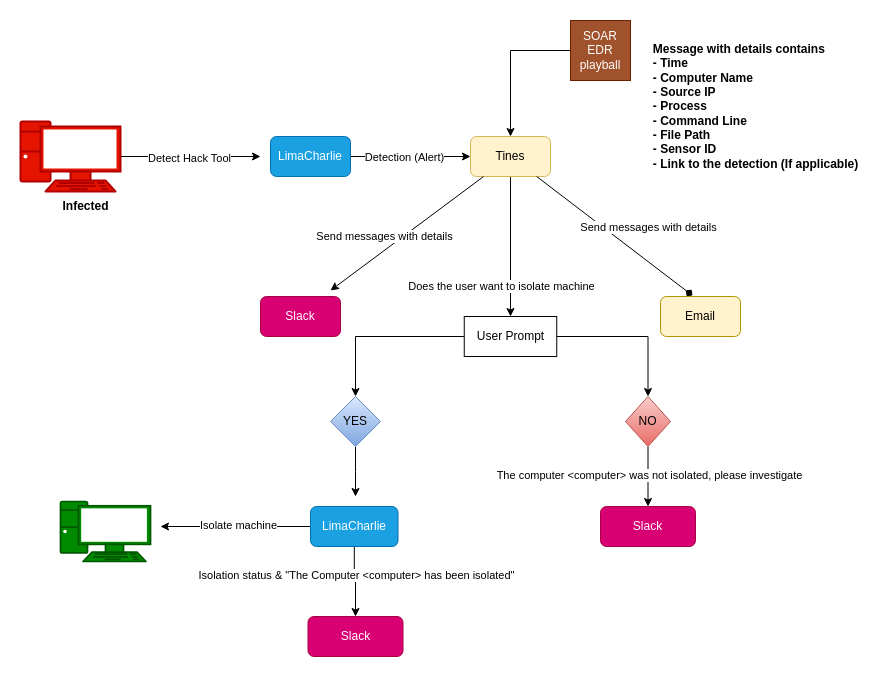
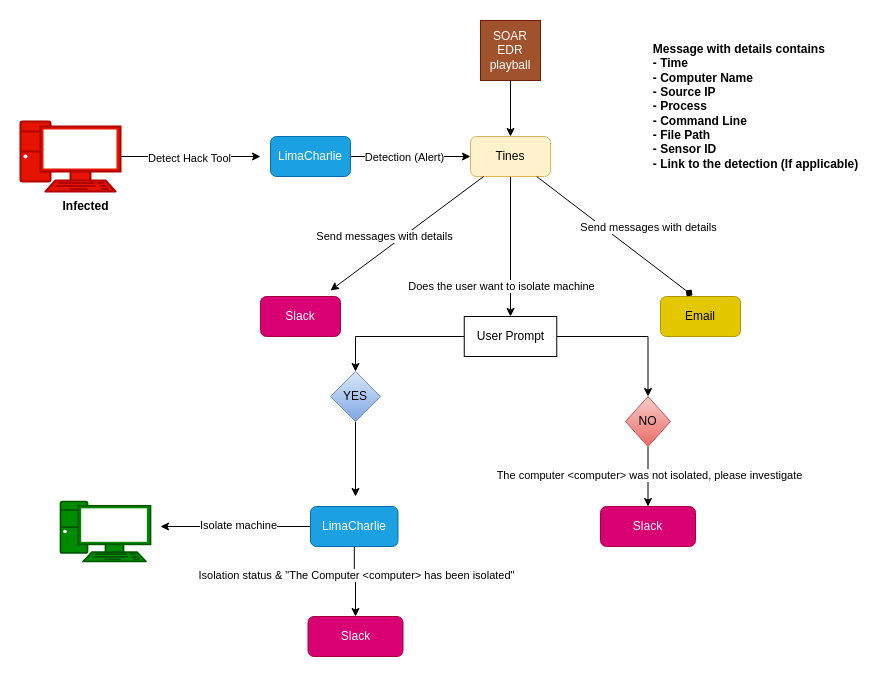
node "SOAR EDR playball": moved (601, 51) -> (511, 51)
node "Email": fillcolor #fff2cc -> #e3c800
node "YES": moved (356, 422) -> (356, 397)
